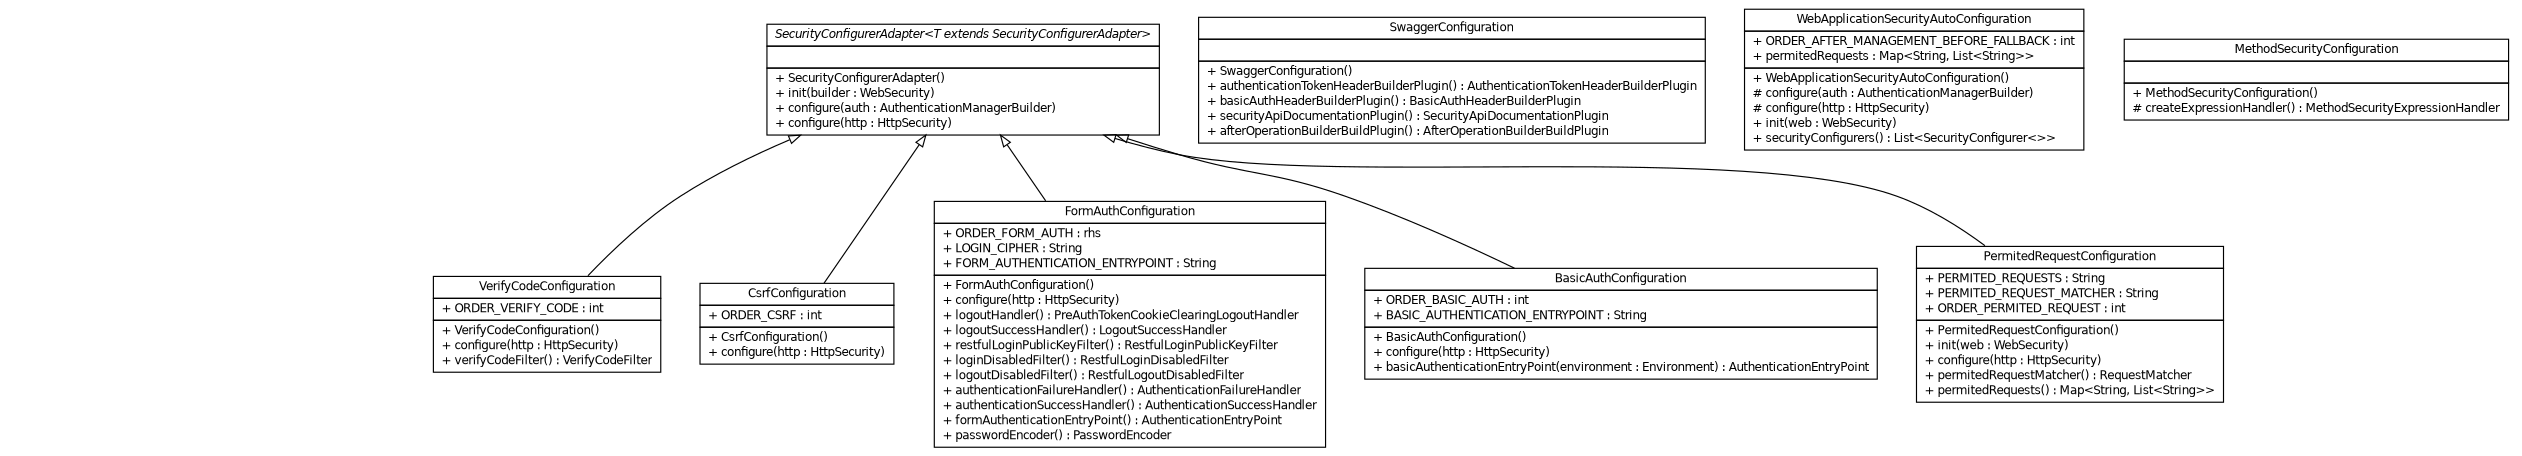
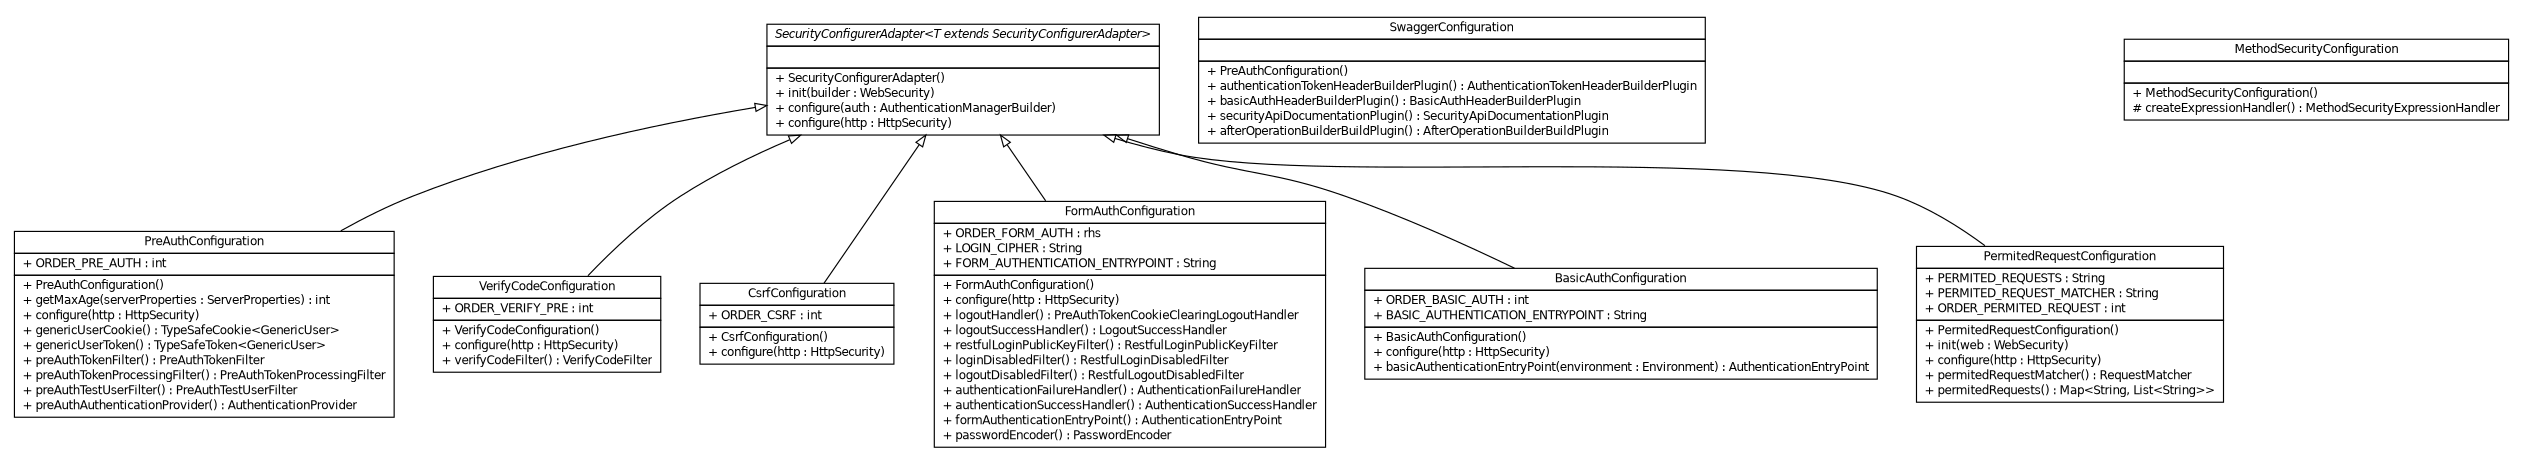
node "SwaggerConfiguration": text "+ SwaggerConfiguration()" -> "+ PreAuthConfiguration()"
node "WebApplicationSecurityAutoConfiguration": removed
node "VerifyCodeConfiguration": text "+ ORDER_VERIFY_CODE : int" -> "+ ORDER_VERIFY_PRE : int"
node "PreAuthConfiguration": added
